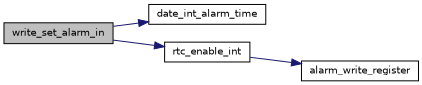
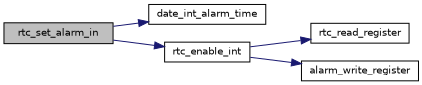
node "write_set_alarm_in": label "write_set_alarm_in" -> "rtc_set_alarm_in"
node "rtc_read_register": added
